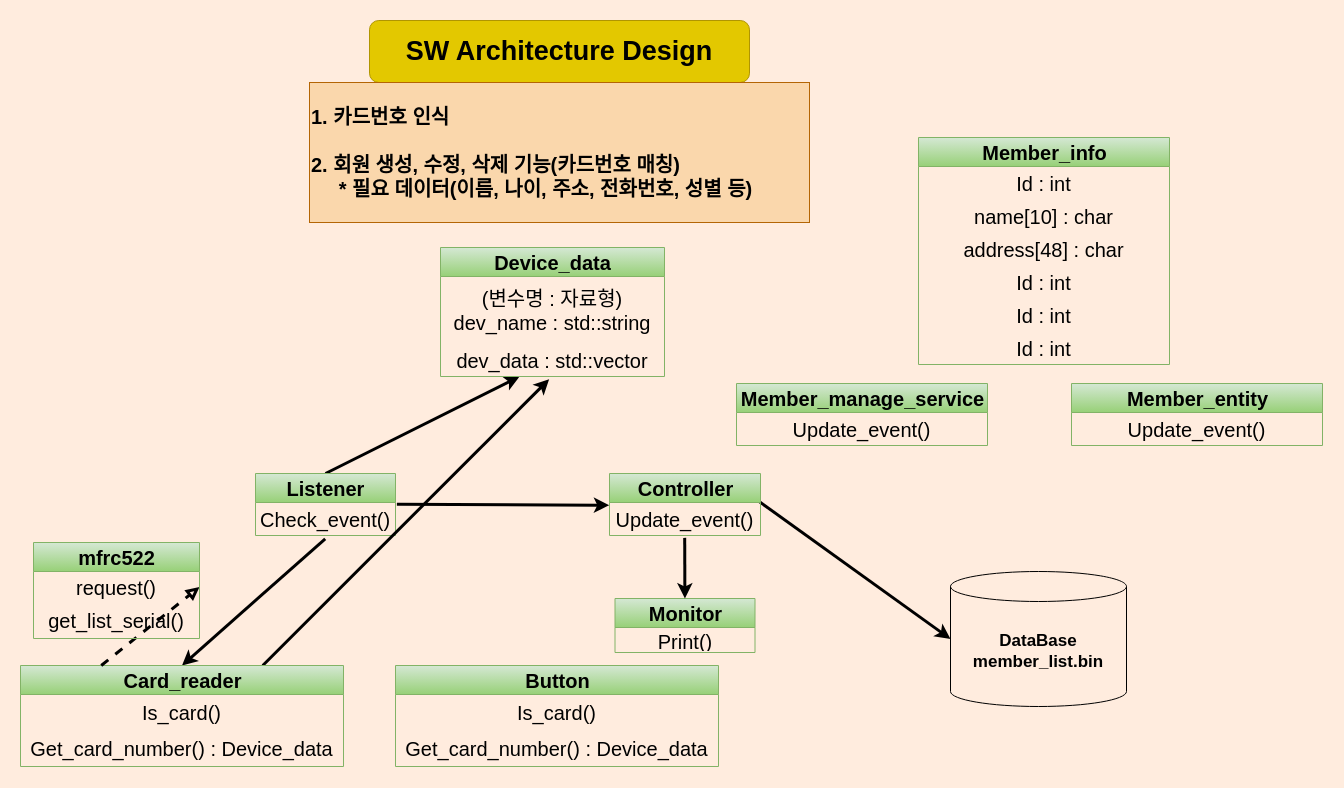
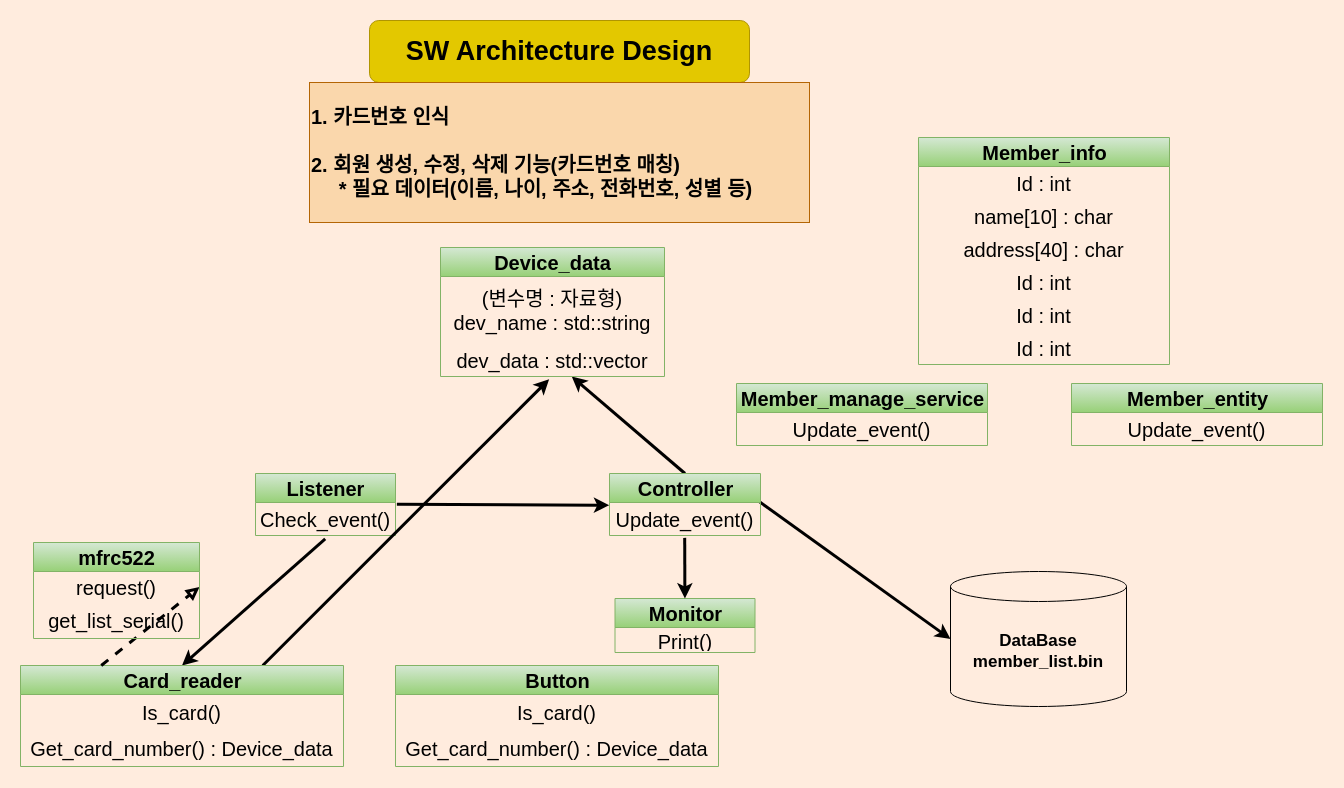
node "address[48] : char": label "address[48] : char" -> "address[40] : char"
edge "Listener" -> "dev_data : std::vector": removed
edge "Controller" -> "dev_data : std::vector": added
